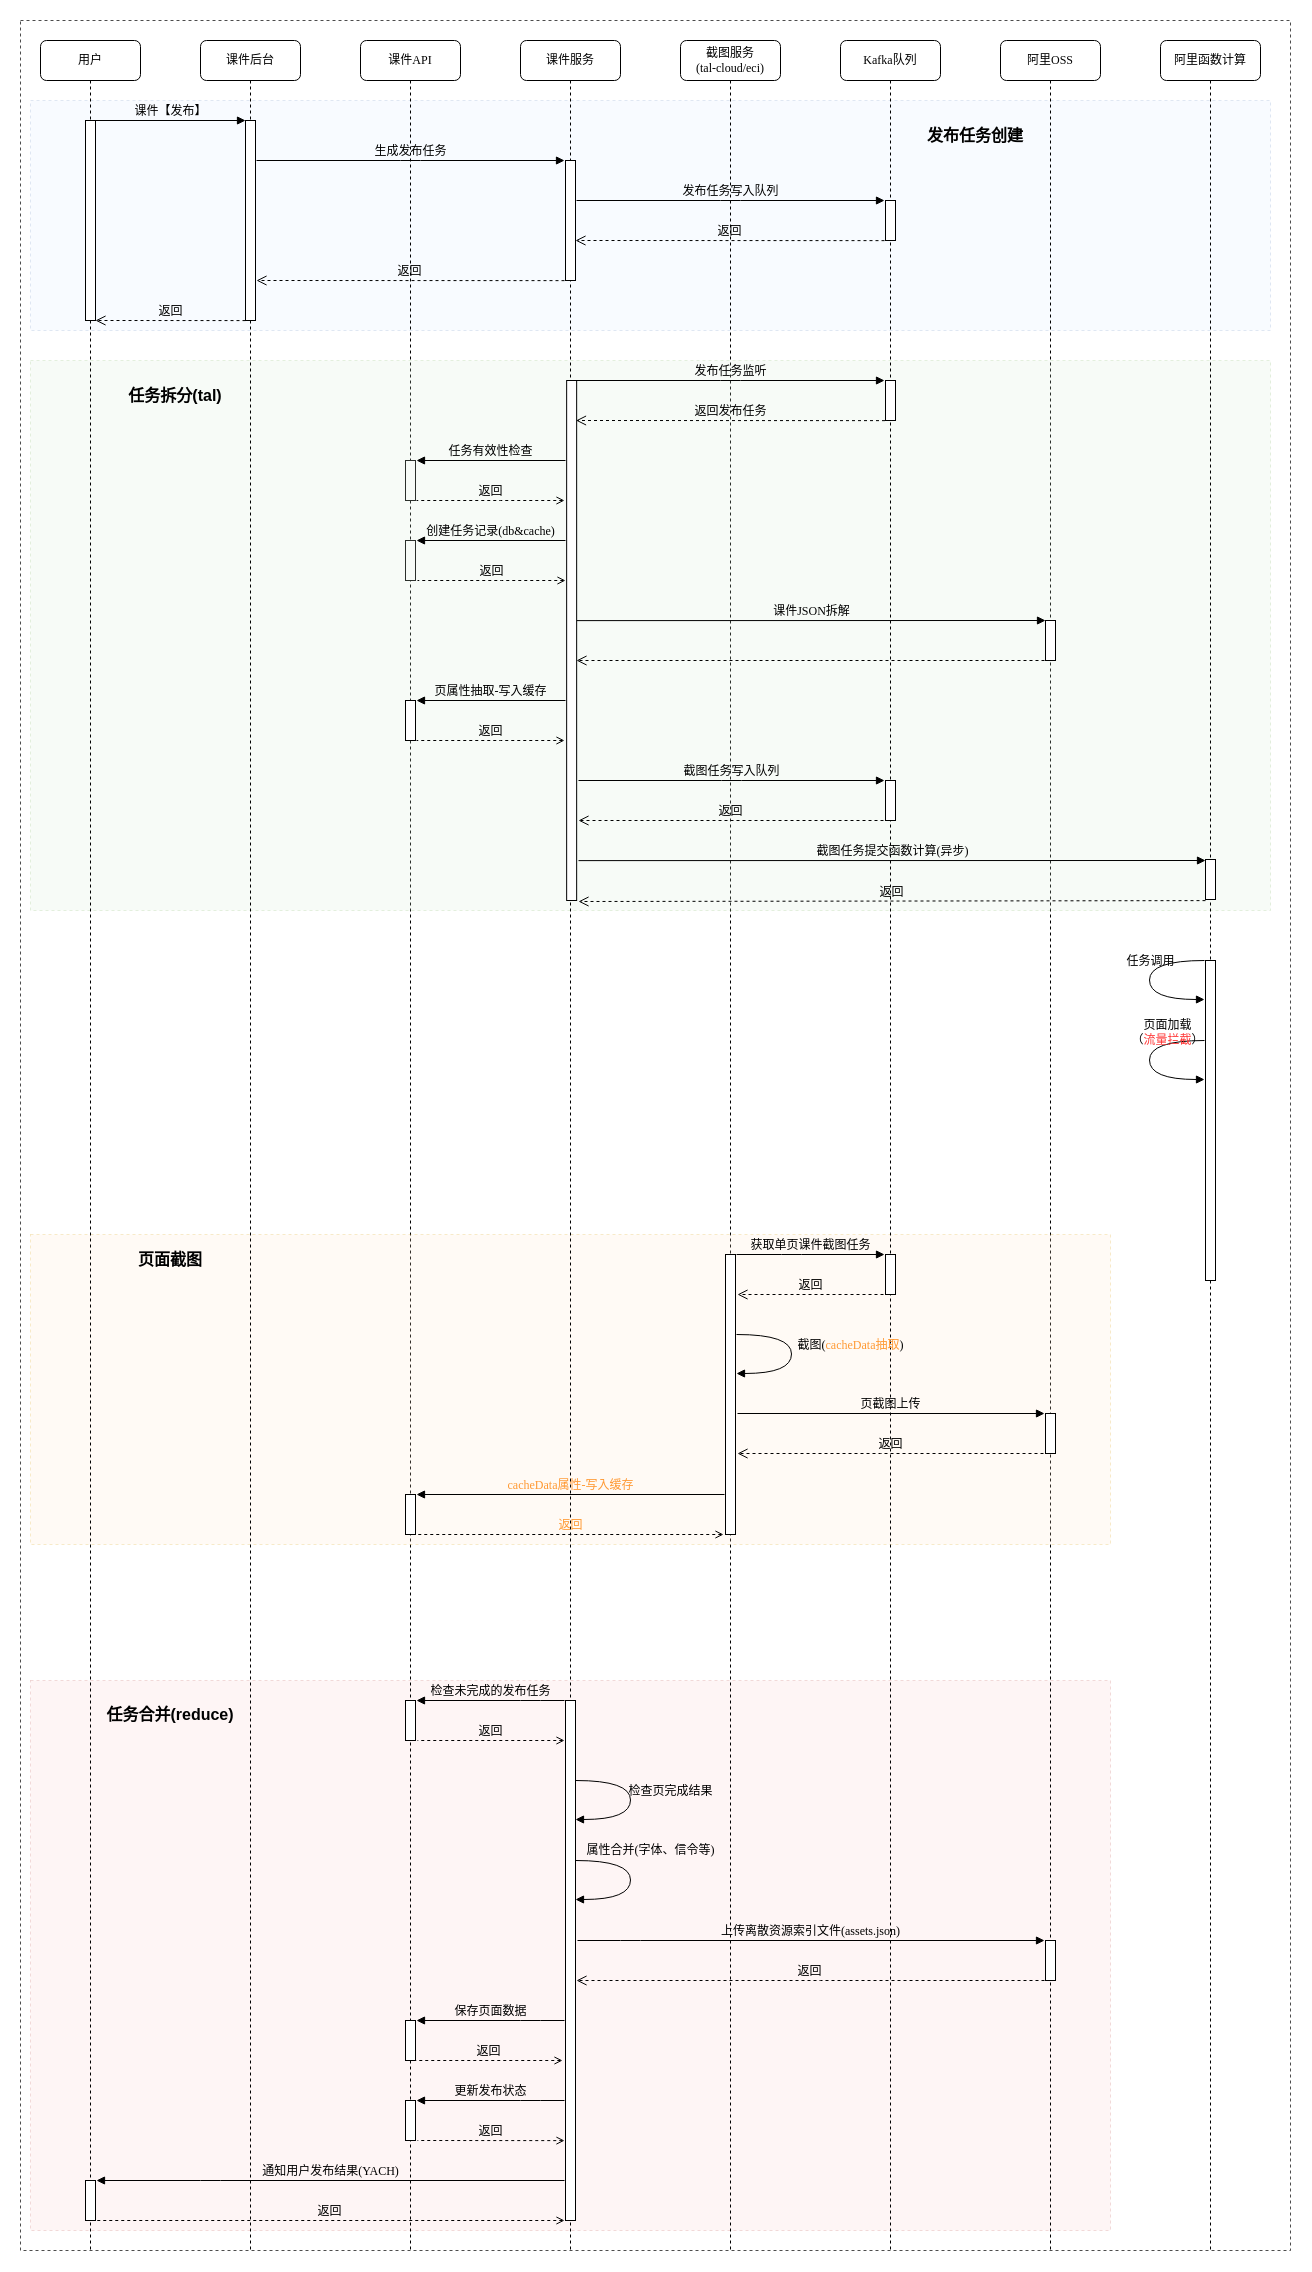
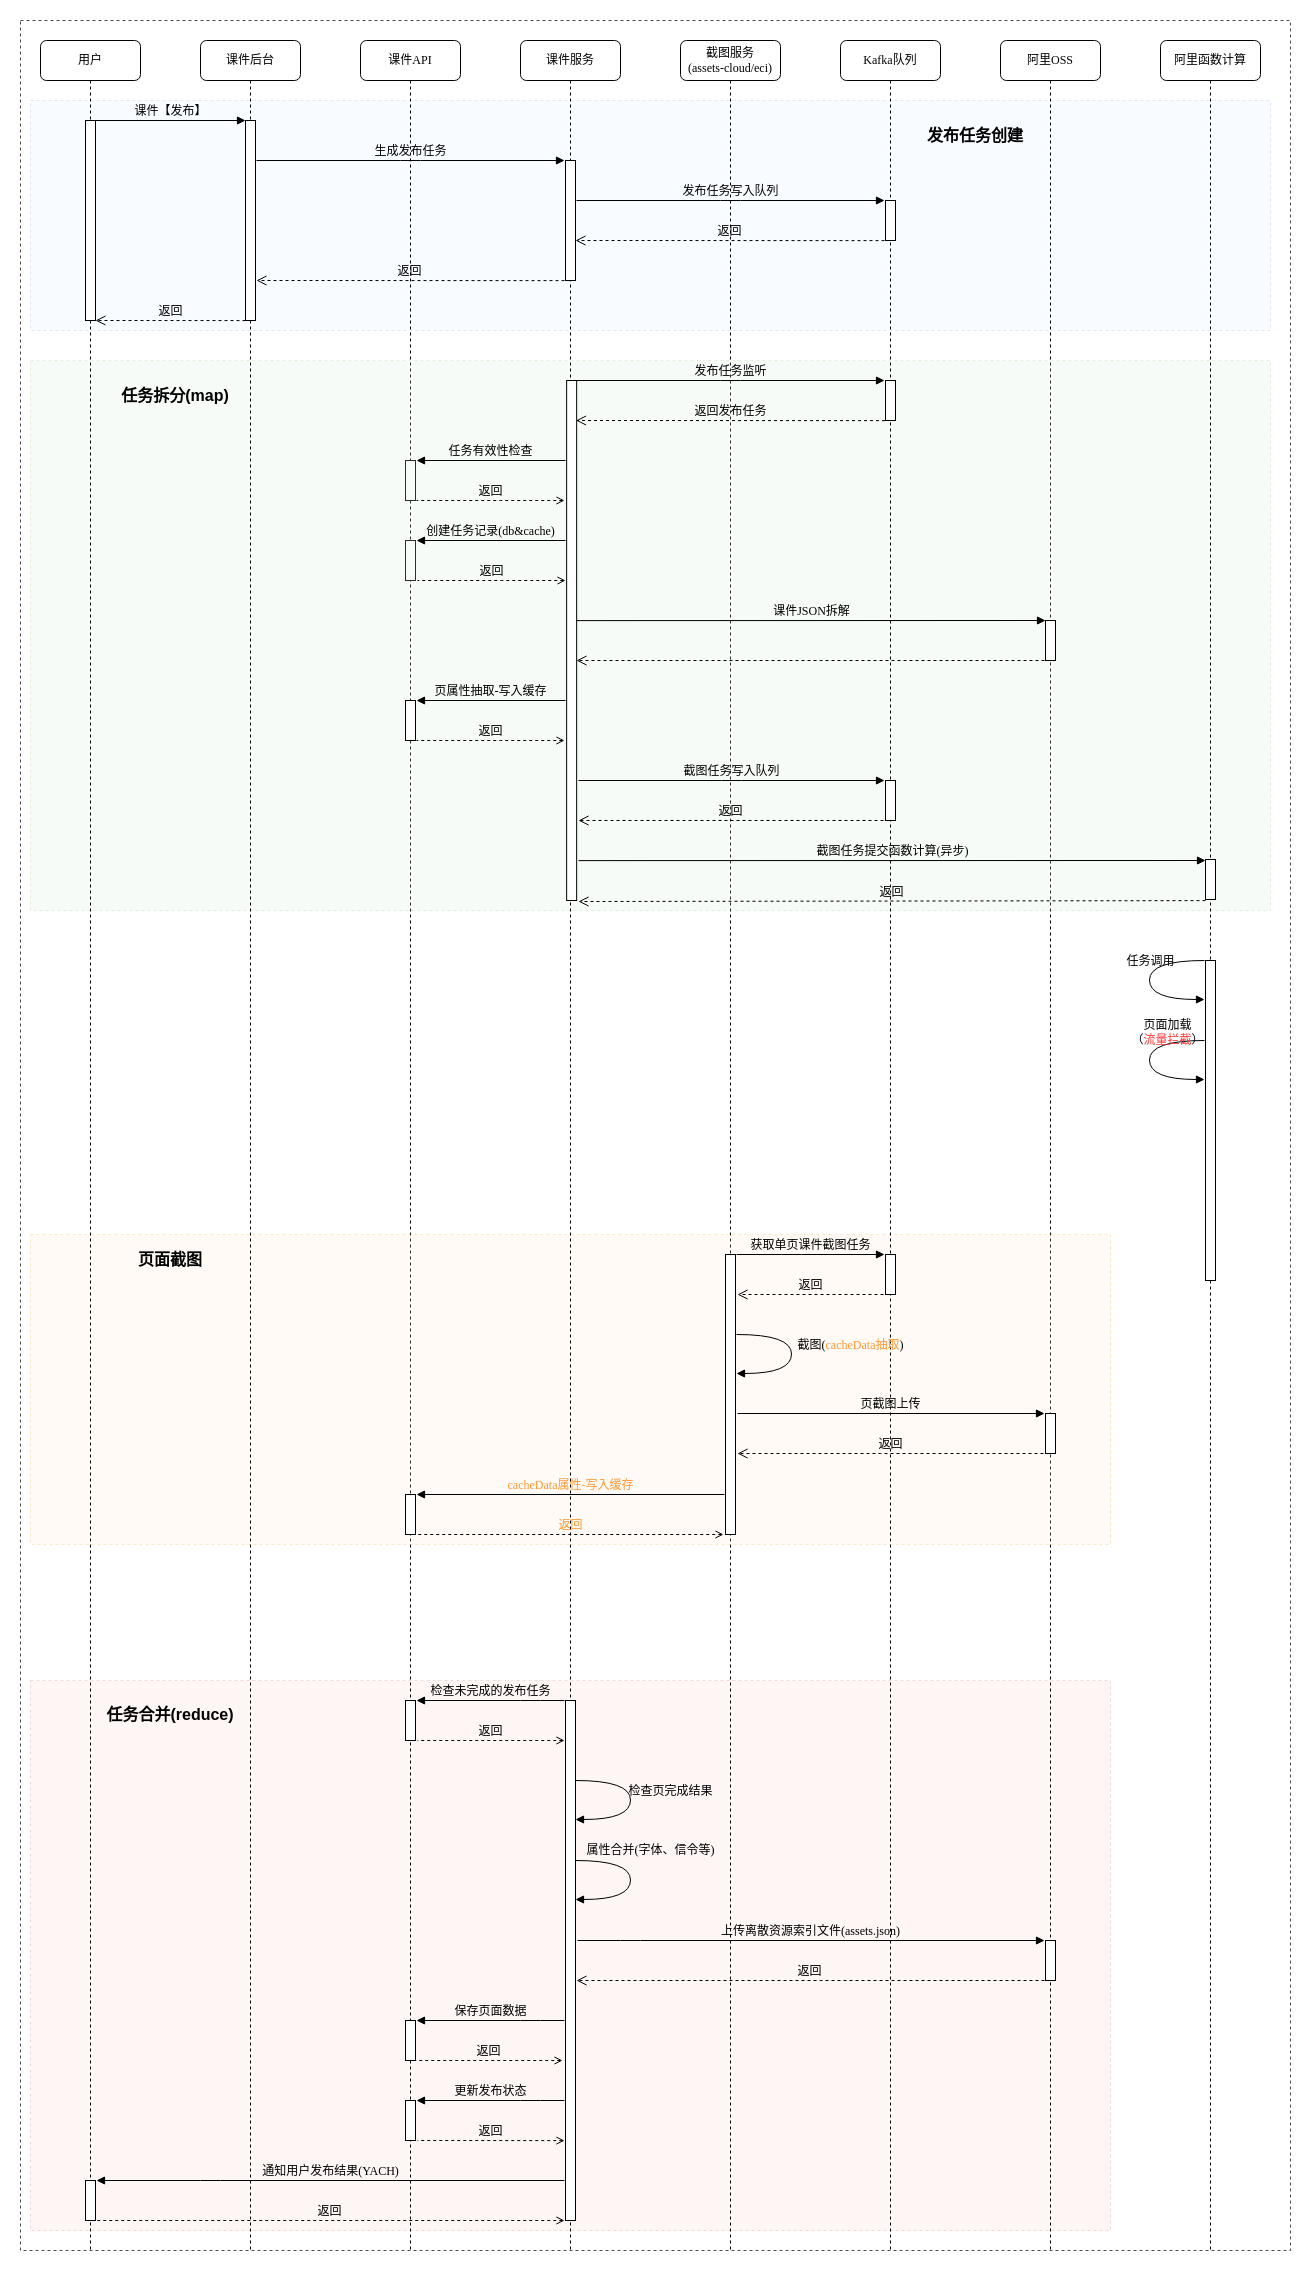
node "截图服务 (tal-cloud/eci)": label "截图服务 (tal-cloud/eci)" -> "截图服务 (assets-cloud/eci)"
node "任务拆分(tal)": label "任务拆分(tal)" -> "任务拆分(map)"
